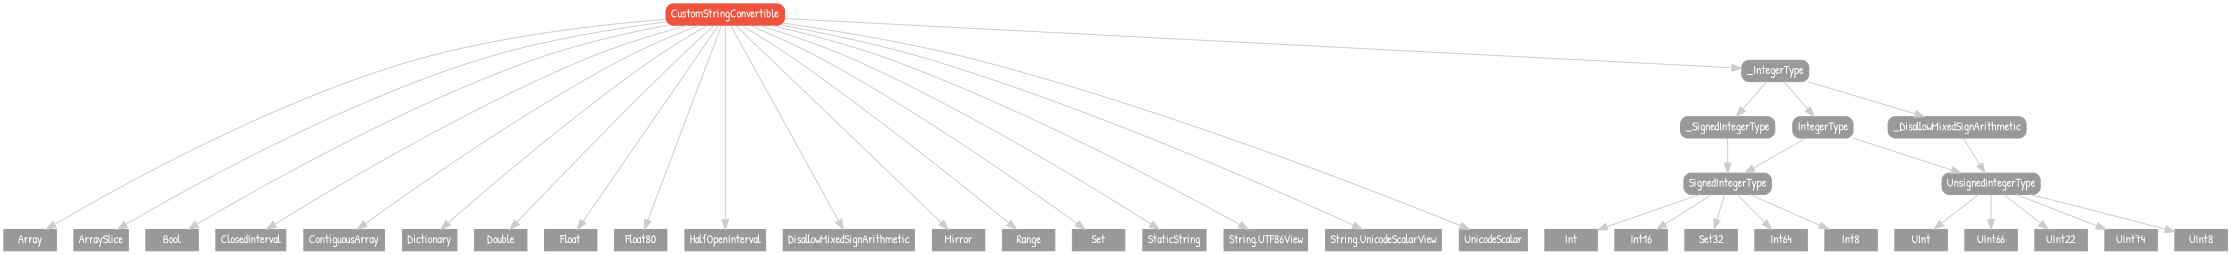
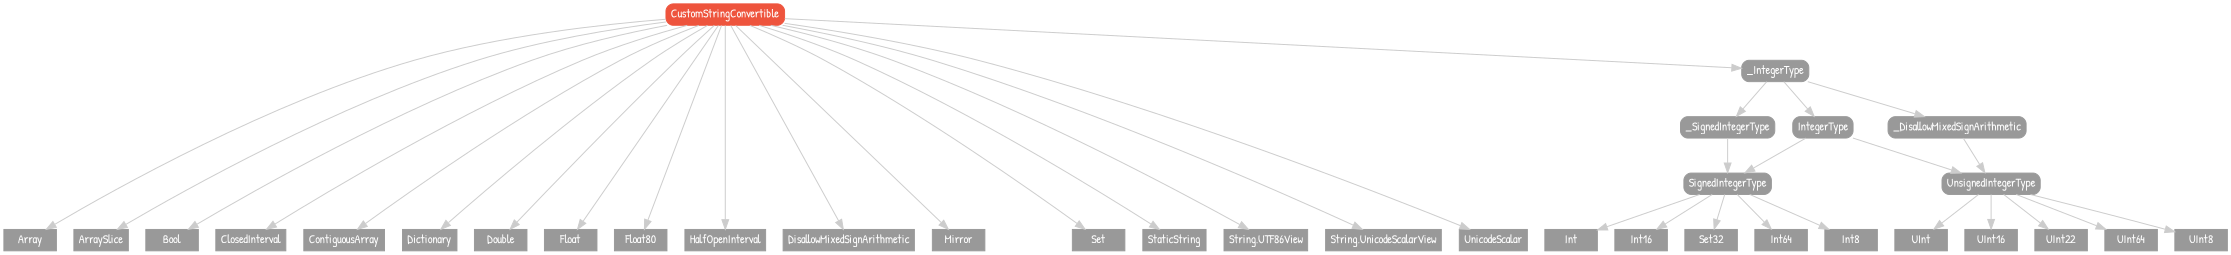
node "Range": removed
node "UInt66": label "UInt66" -> "UInt16"
node "UInt74": label "UInt74" -> "UInt64"
